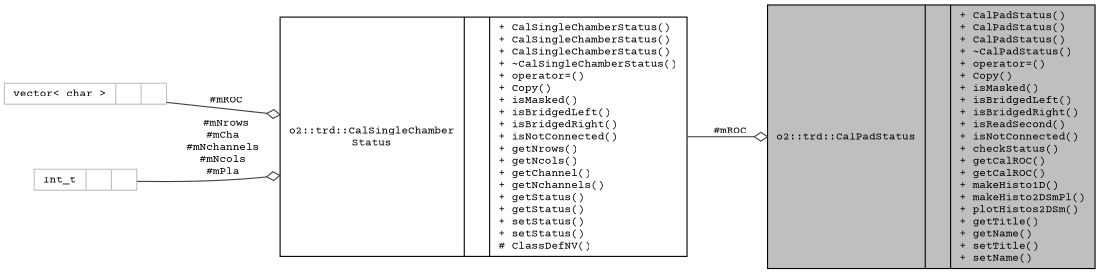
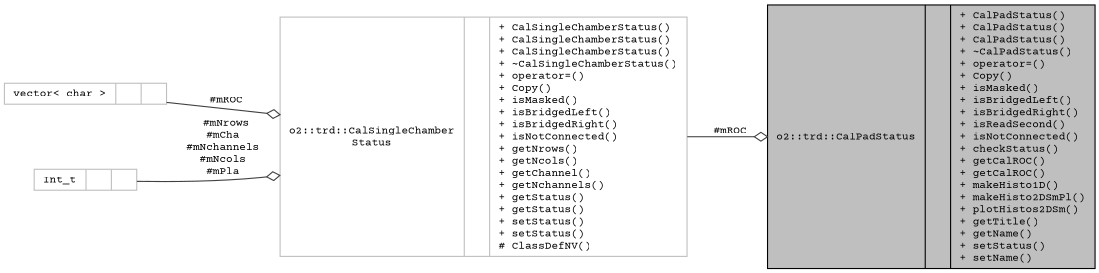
node "o2::trd::CalSingleChamber": color black -> grey75
node "o2::trd::CalPadStatus": text "+ setTitle()" -> "+ setStatus()"
